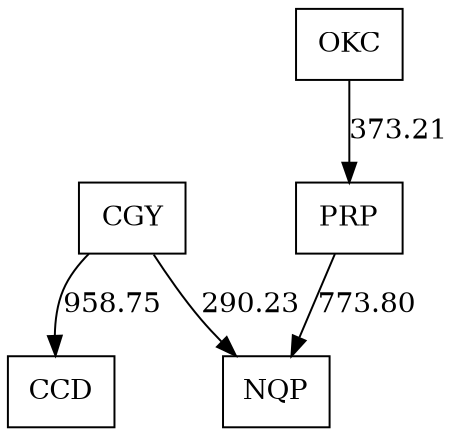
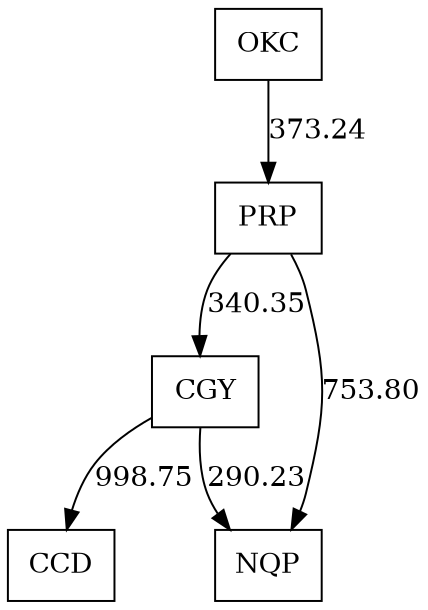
edge "OKC" -> "PRP": label "373.21" -> "373.24"
edge "PRP" -> "CGY": added, label "340.35"
edge "CGY" -> "CCD": label "958.75" -> "998.75"
edge "PRP" -> "NQP": label "773.80" -> "753.80"
